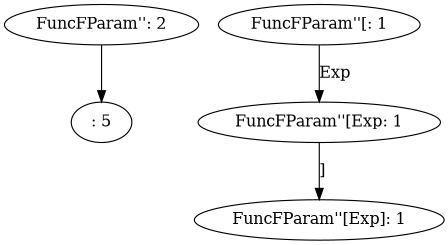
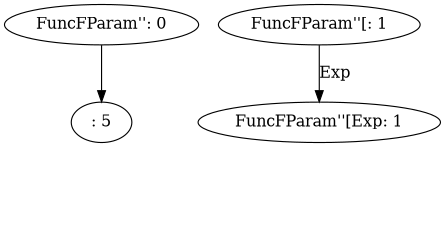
node "FuncFParam'': 2": label "FuncFParam'': 2" -> "FuncFParam'': 0"
node "FuncFParam''[Exp]: 1": removed
